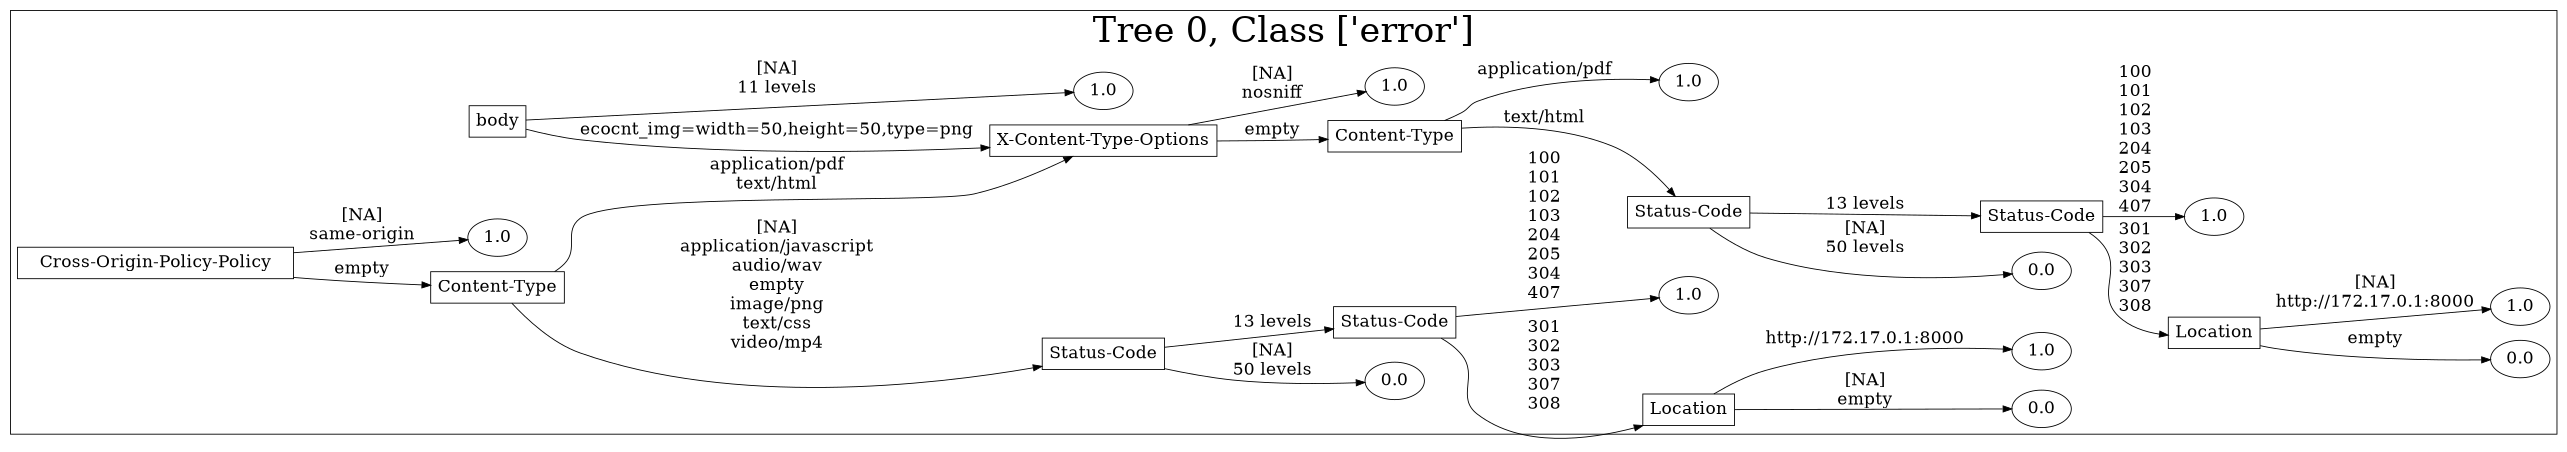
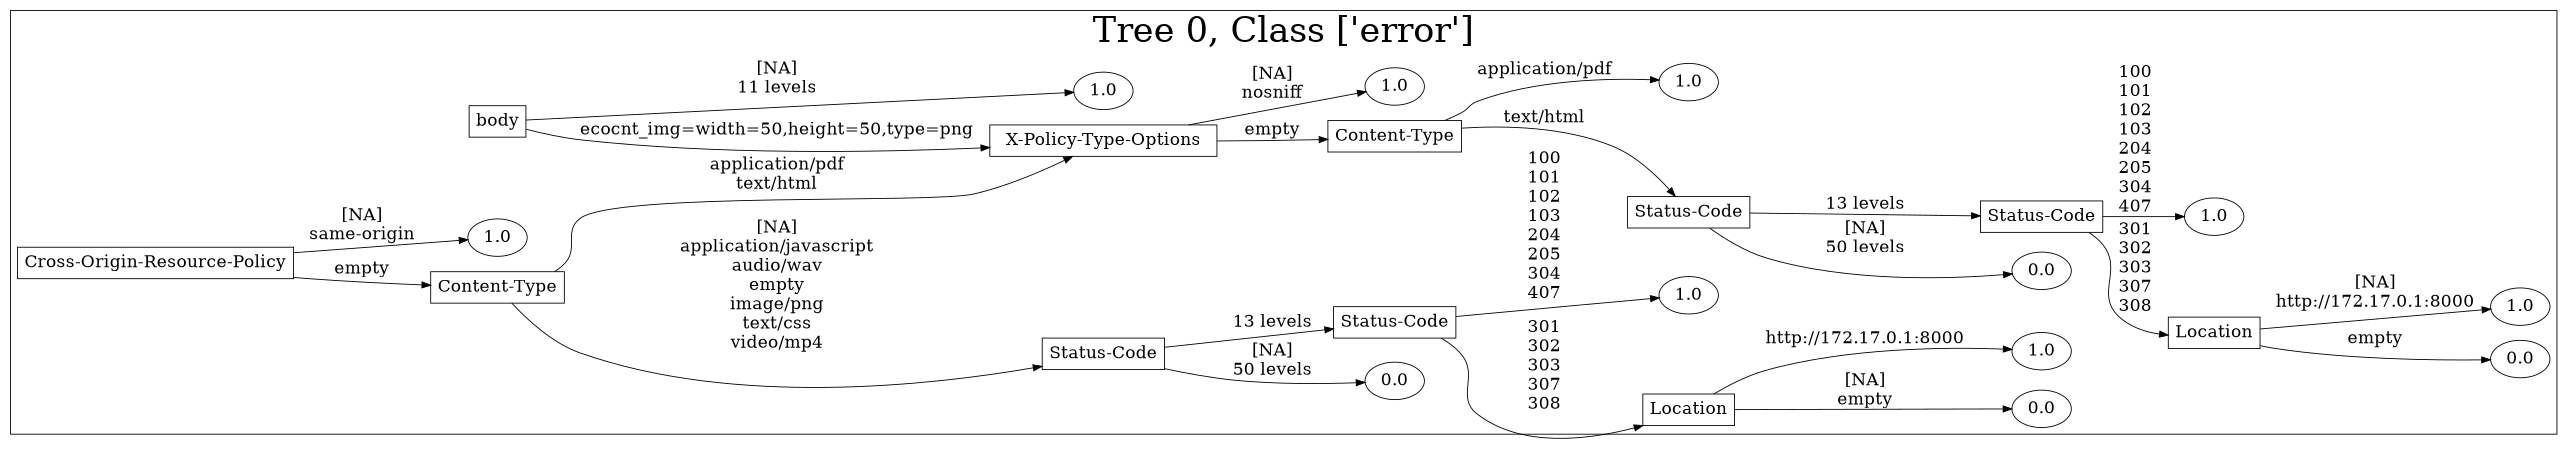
node "X-Content-Type-Options": label "X-Content-Type-Options" -> "X-Policy-Type-Options"
node "Cross-Origin-Policy-Policy": label "Cross-Origin-Policy-Policy" -> "Cross-Origin-Resource-Policy"
